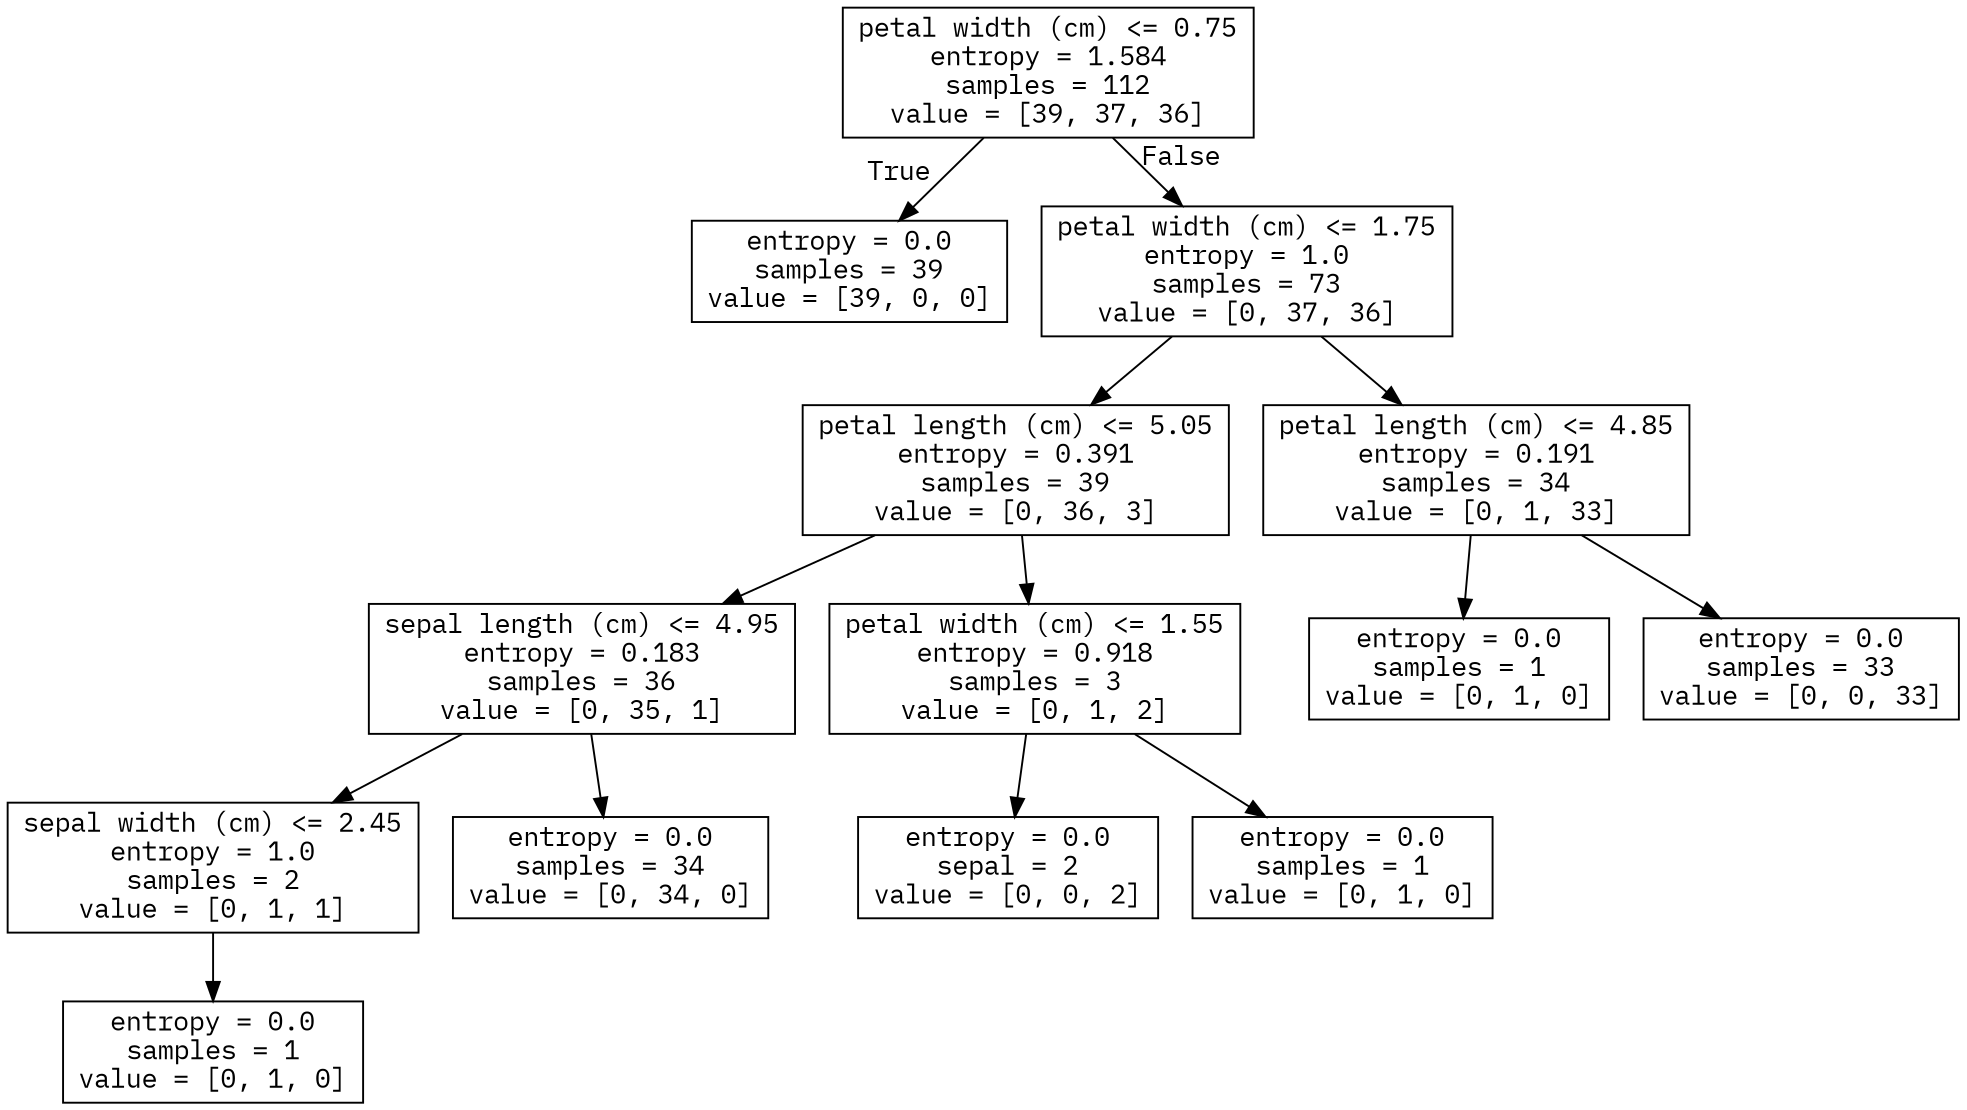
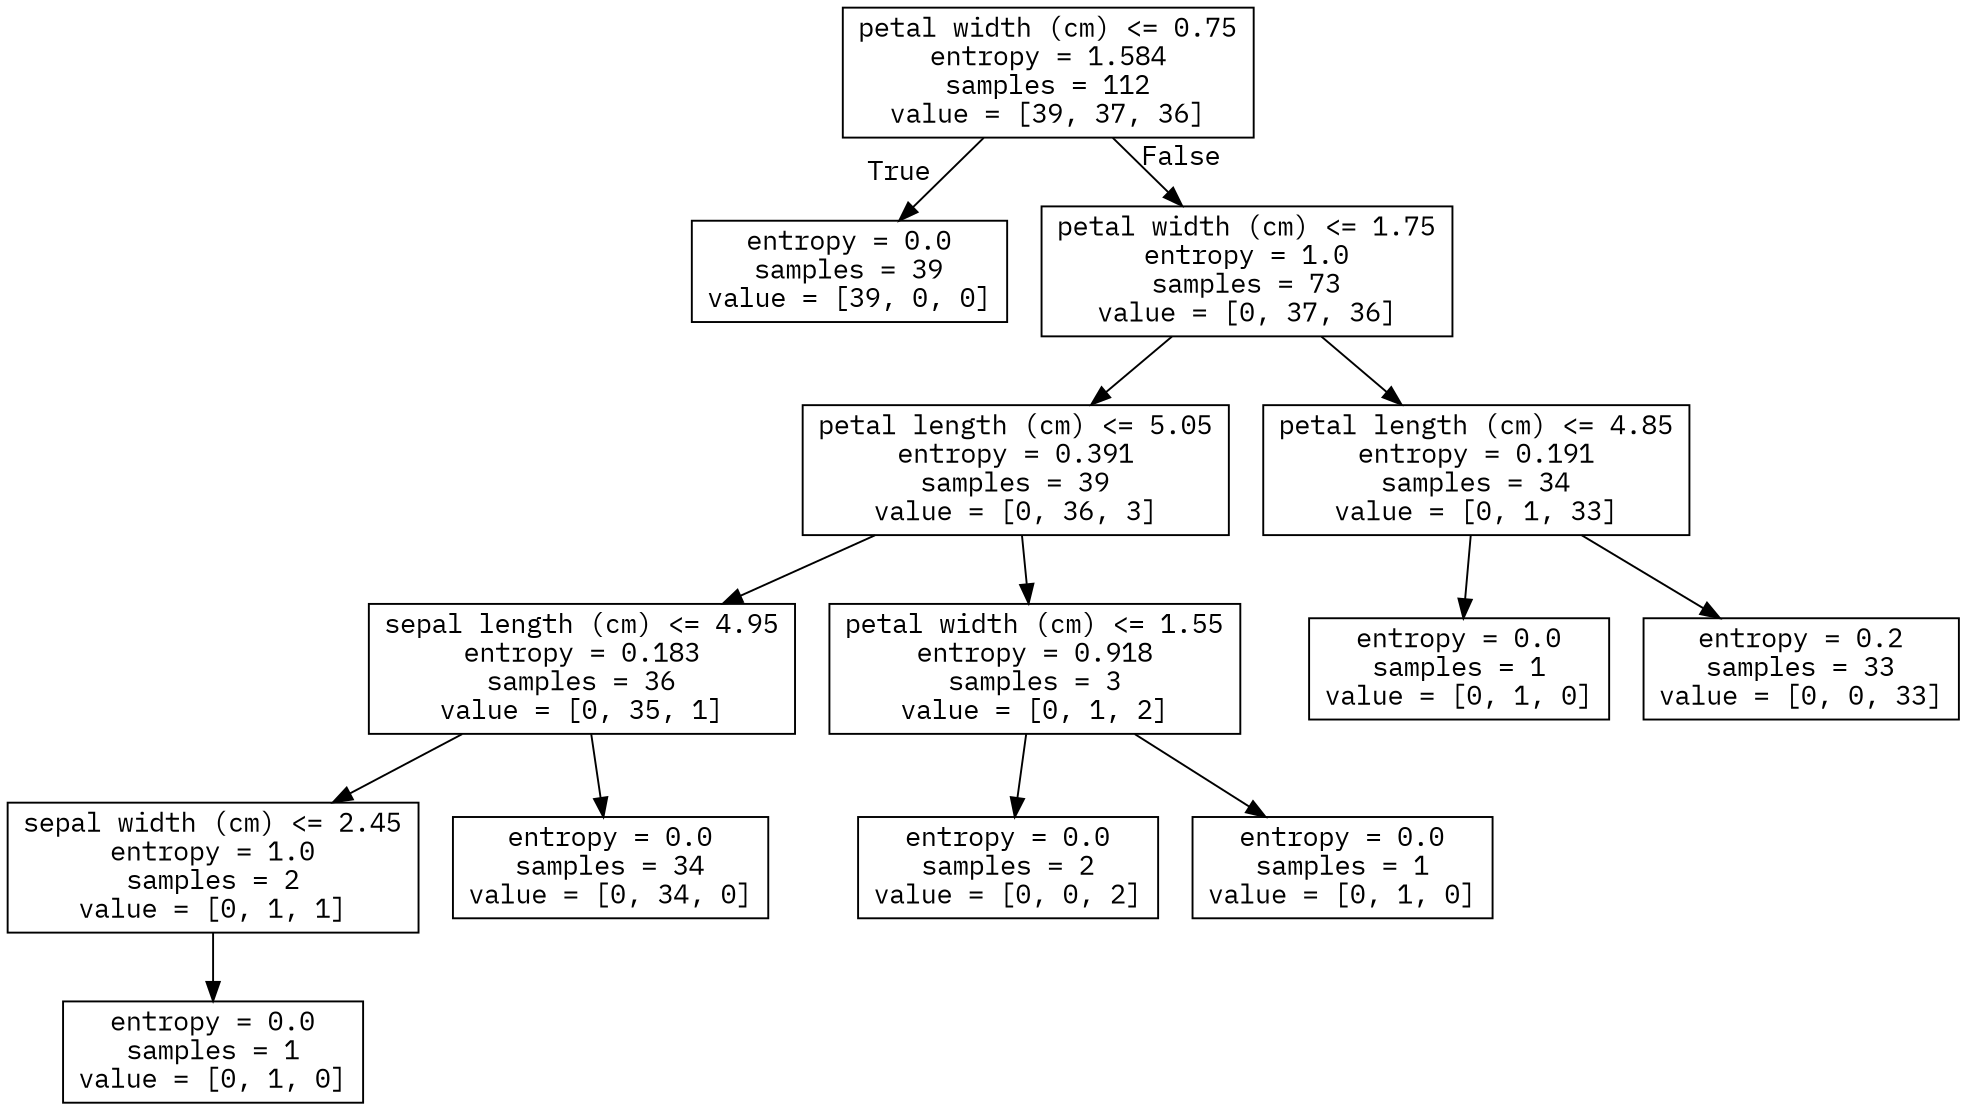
node "entropy = 0.0 samples = 33 value = [0, 0, 33]": label "entropy = 0.0 samples = 33 value = [0, 0, 33]" -> "entropy = 0.2 samples = 33 value = [0, 0, 33]"
node "entropy = 0.0 sepal = 2 value = [0, 0, 2]": label "entropy = 0.0 sepal = 2 value = [0, 0, 2]" -> "entropy = 0.0 samples = 2 value = [0, 0, 2]"
